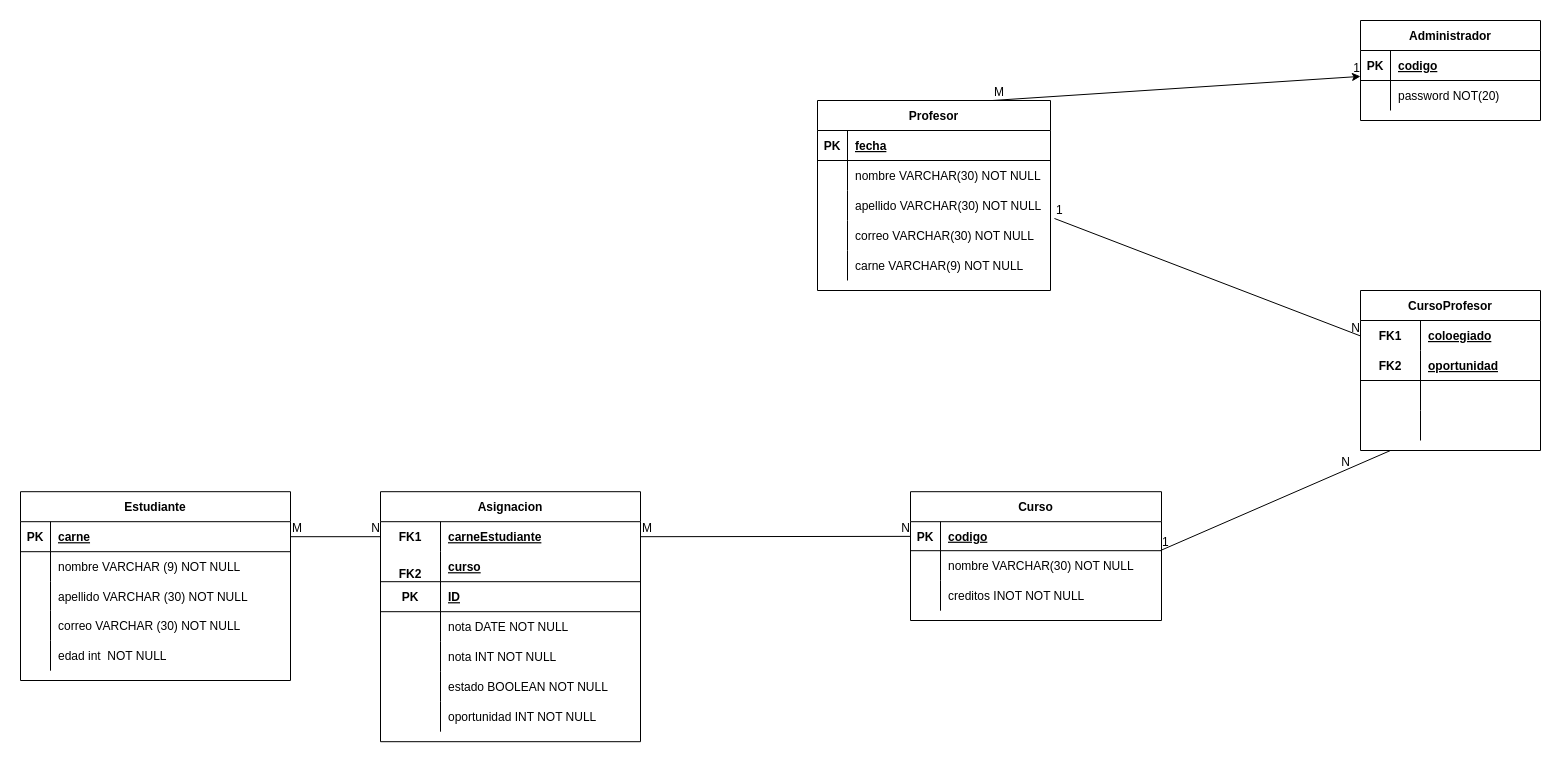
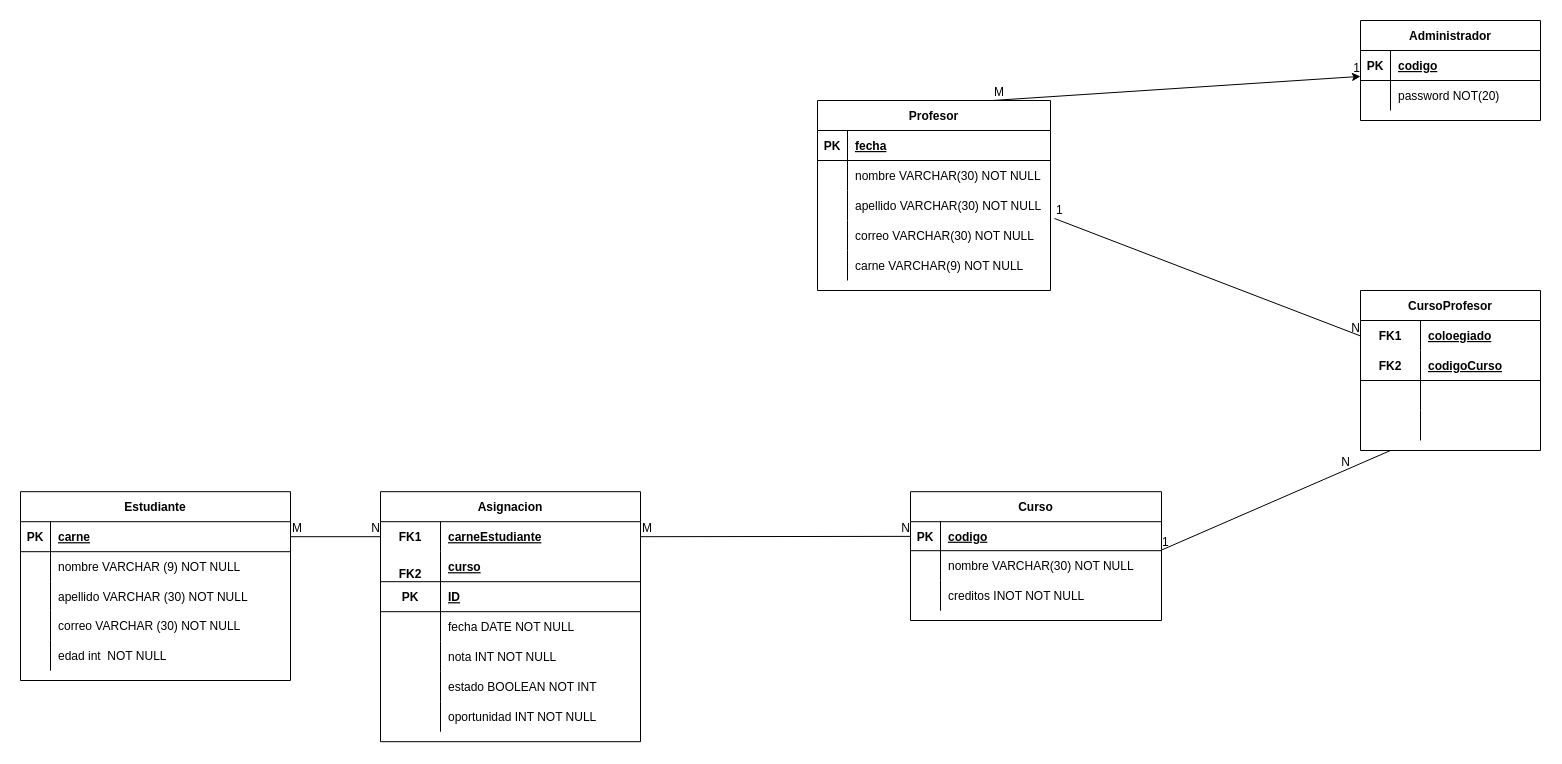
node "oportunidad": label "oportunidad" -> "codigoCurso"
node "nota DATE NOT NULL": label "nota DATE NOT NULL" -> "fecha DATE NOT NULL"
node "estado BOOLEAN NOT NULL": label "estado BOOLEAN NOT NULL" -> "estado BOOLEAN NOT INT"
